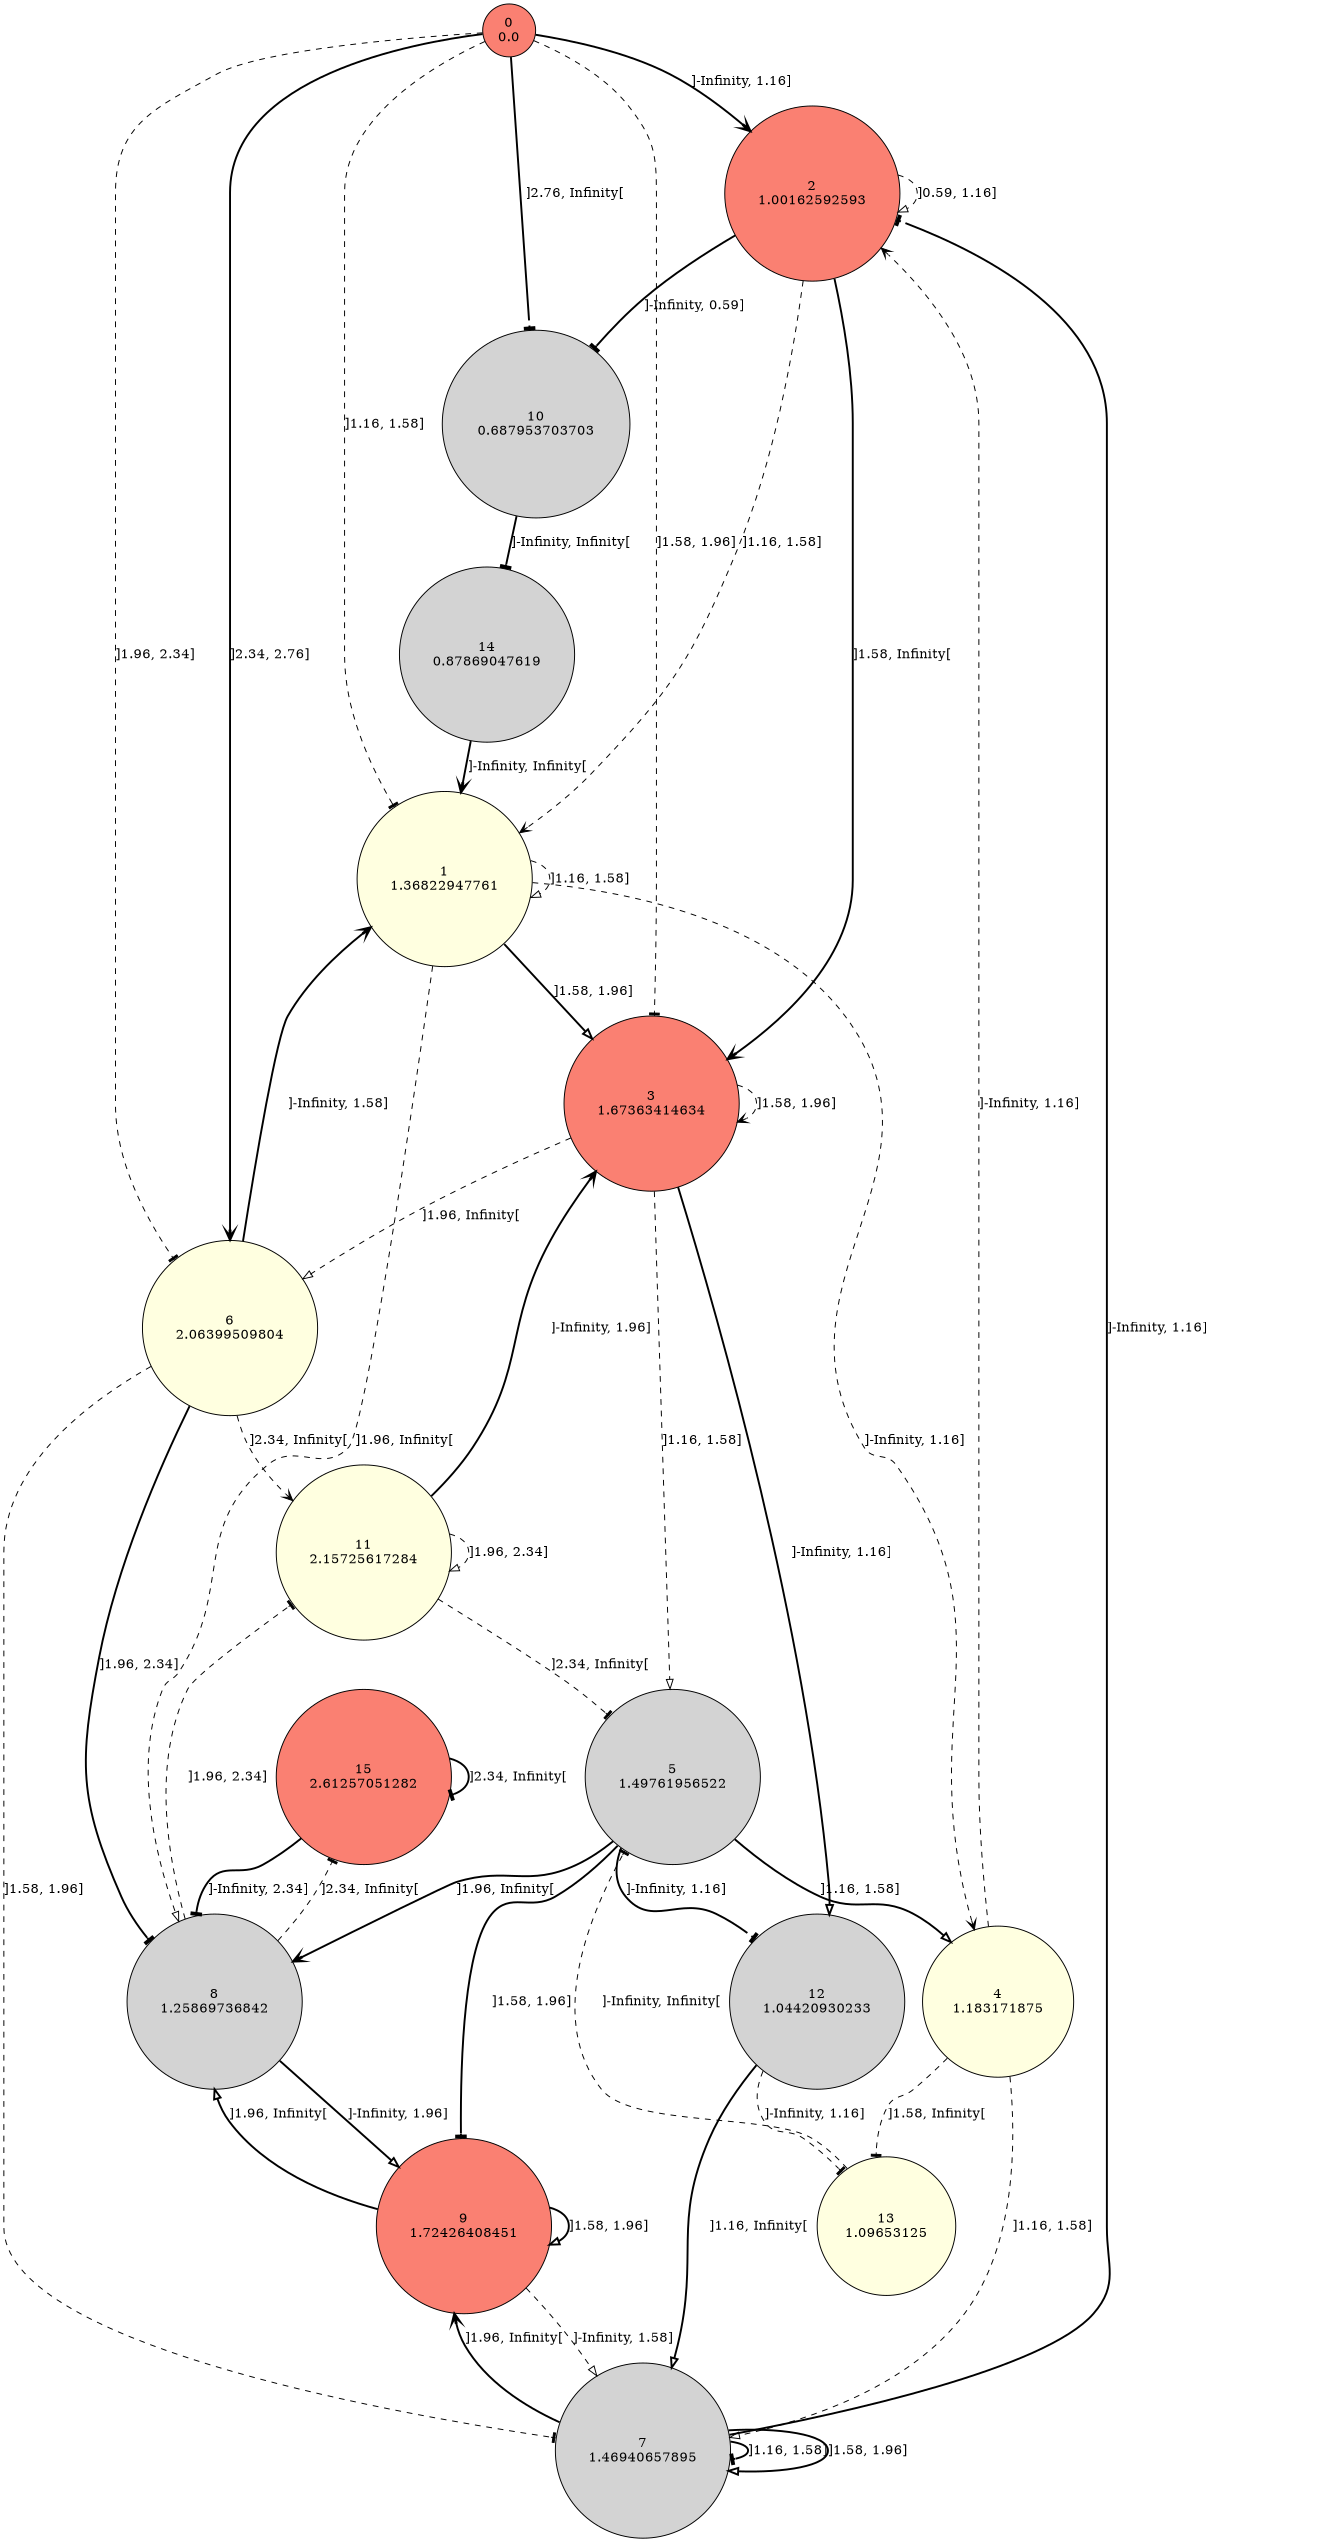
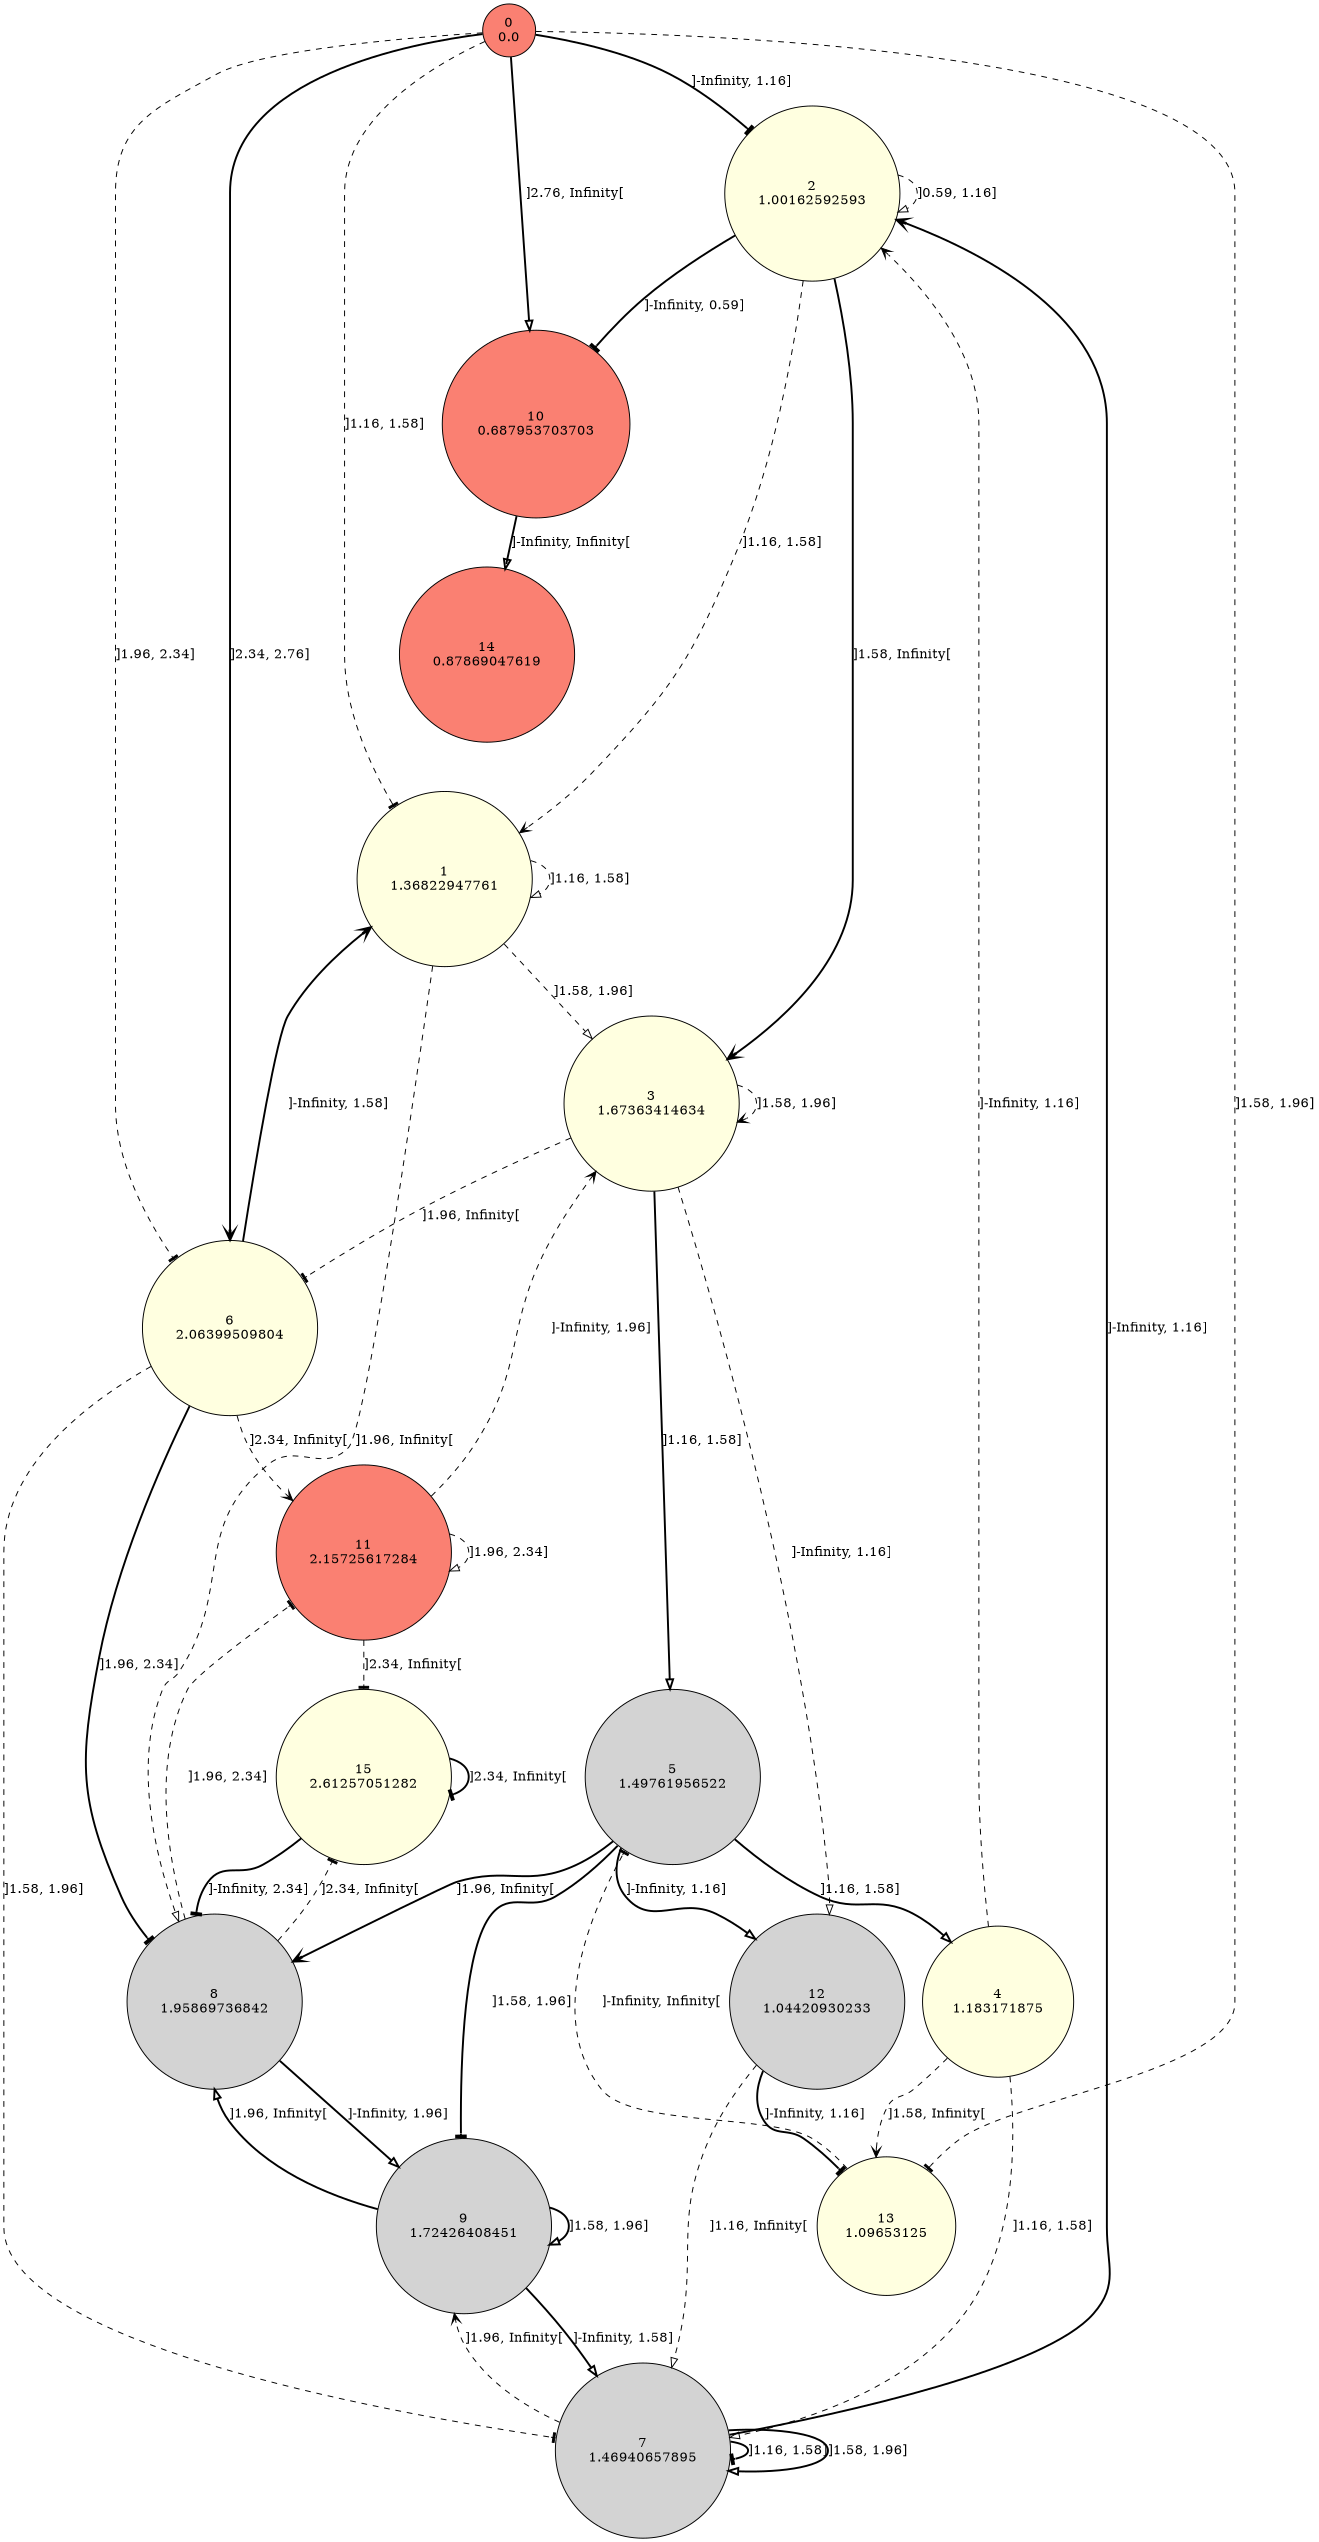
edge "0 0.0" -> "2 1.00162592593": arrowhead vee -> tee
edge "0 0.0" -> "10 0.687953703703": arrowhead tee -> onormal
node "2 1.00162592593": fillcolor salmon -> lightyellow
node "10 0.687953703703": fillcolor lightgrey -> salmon
edge "0 0.0" -> "3 1.67363414634": now "0 0.0" -> "13 1.09653125"
edge "10 0.687953703703" -> "14 0.87869047619": arrowhead tee -> onormal
node "14 0.87869047619": fillcolor lightgrey -> salmon
edge "14 0.87869047619" -> "1 1.36822947761": removed, label "]-Infinity, Infinity["
edge "1 1.36822947761" -> "3 1.67363414634": style bold -> dashed
node "3 1.67363414634": fillcolor salmon -> lightyellow
edge "3 1.67363414634" -> "6 2.06399509804": arrowhead onormal -> tee
edge "1 1.36822947761" -> "4 1.183171875": removed, label "]-Infinity, 1.16]"
edge "11 2.15725617284" -> "3 1.67363414634": style bold -> dashed
edge "7 1.46940657895" -> "2 1.00162592593": arrowhead tee -> vee
edge "3 1.67363414634" -> "5 1.49761956522": style dashed -> bold
edge "3 1.67363414634" -> "12 1.04420930233": style bold -> dashed
node "11 2.15725617284": fillcolor lightyellow -> salmon
edge "11 2.15725617284" -> "5 1.49761956522": now "11 2.15725617284" -> "15 2.61257051282"
node "15 2.61257051282": fillcolor salmon -> lightyellow
edge "5 1.49761956522" -> "12 1.04420930233": arrowhead tee -> onormal
node "8 1.25869736842": label "8 1.25869736842" -> "8 1.95869736842"
edge "4 1.183171875" -> "13 1.09653125": arrowhead tee -> vee
edge "12 1.04420930233" -> "13 1.09653125": style dashed -> bold
edge "12 1.04420930233" -> "7 1.46940657895": style bold -> dashed
node "9 1.72426408451": fillcolor salmon -> lightgrey
edge "9 1.72426408451" -> "7 1.46940657895": style dashed -> bold
edge "7 1.46940657895" -> "9 1.72426408451": style bold -> dashed
